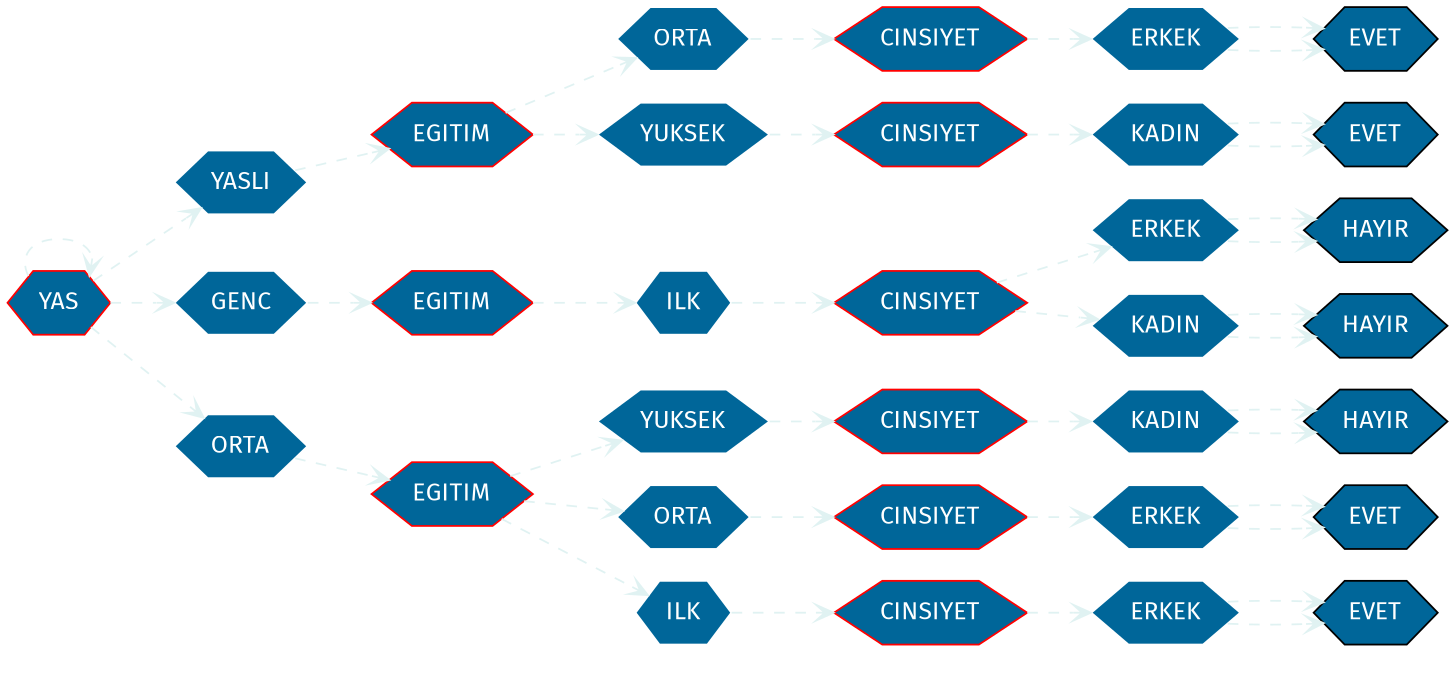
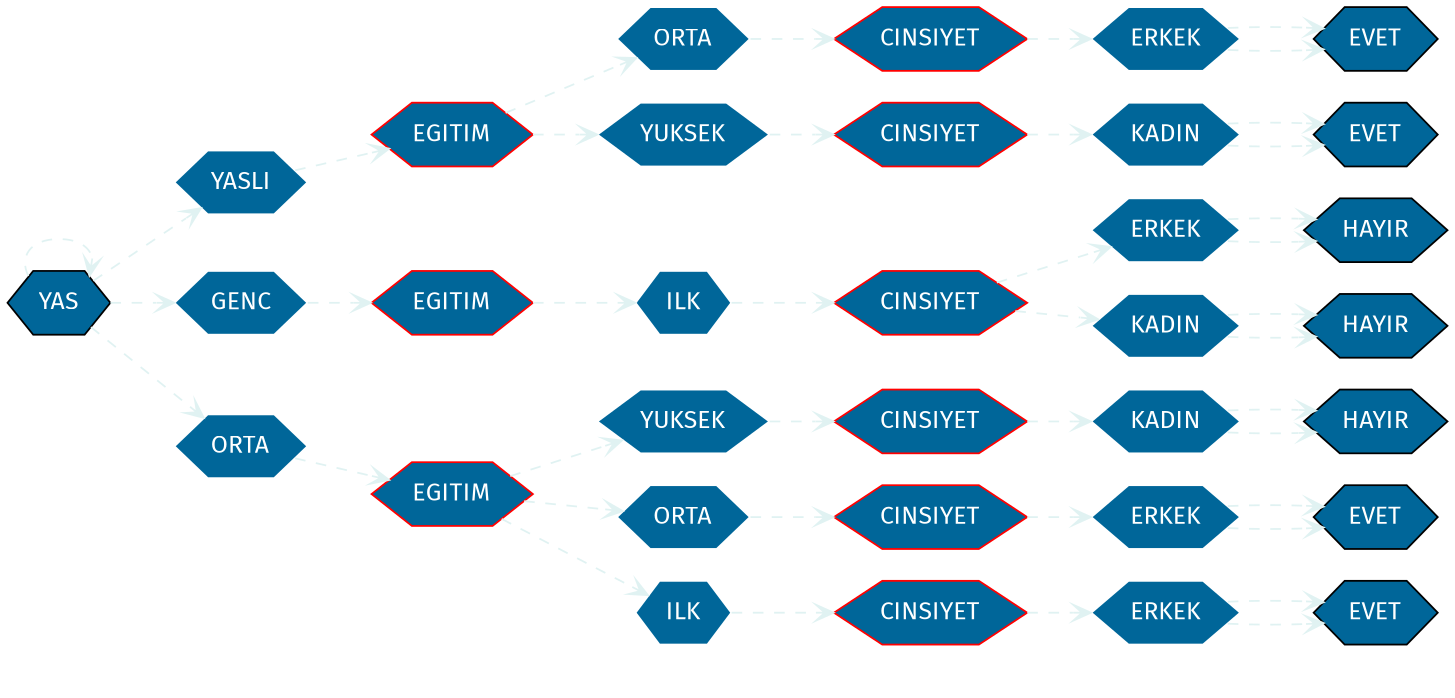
node "YAS": color red -> black
